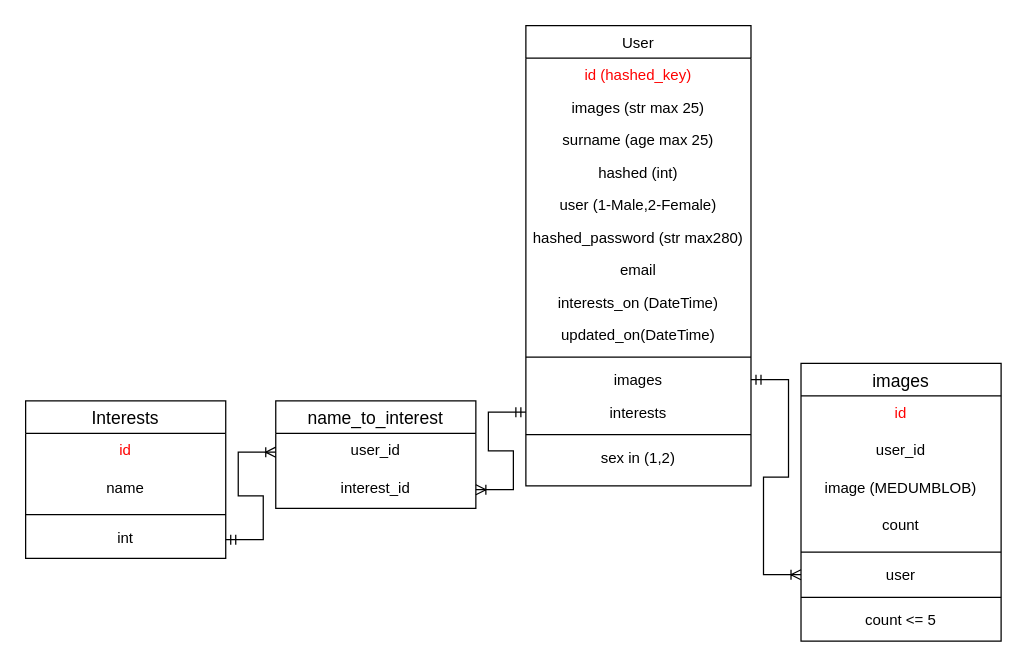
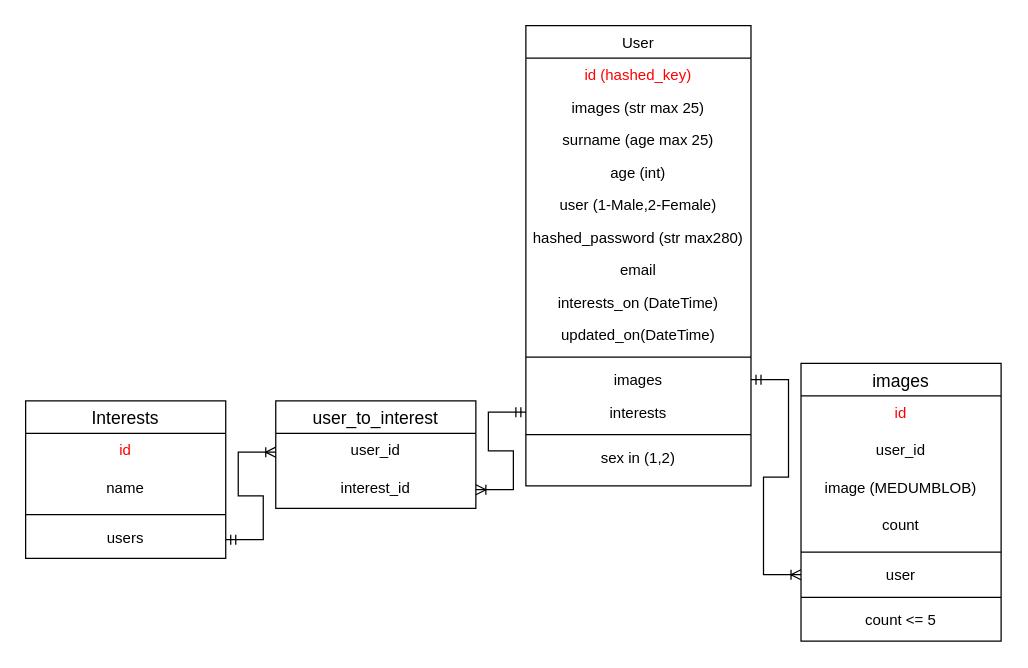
node "hashed (int)": label "hashed (int)" -> "age (int)"
node "name_to_interest": label "name_to_interest" -> "user_to_interest"
node "int": label "int" -> "users"
